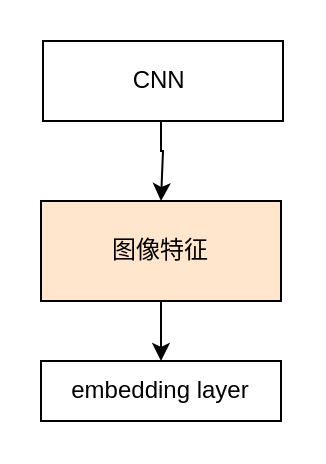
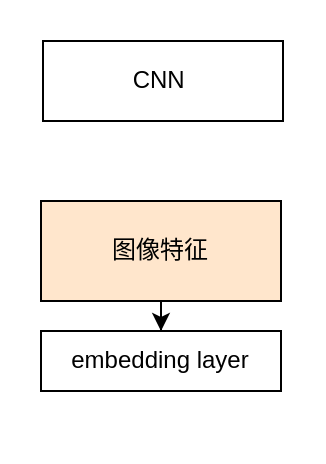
edge "CNN" -> "图像特征": removed
node "embedding layer": moved (161, 391) -> (161, 361)
